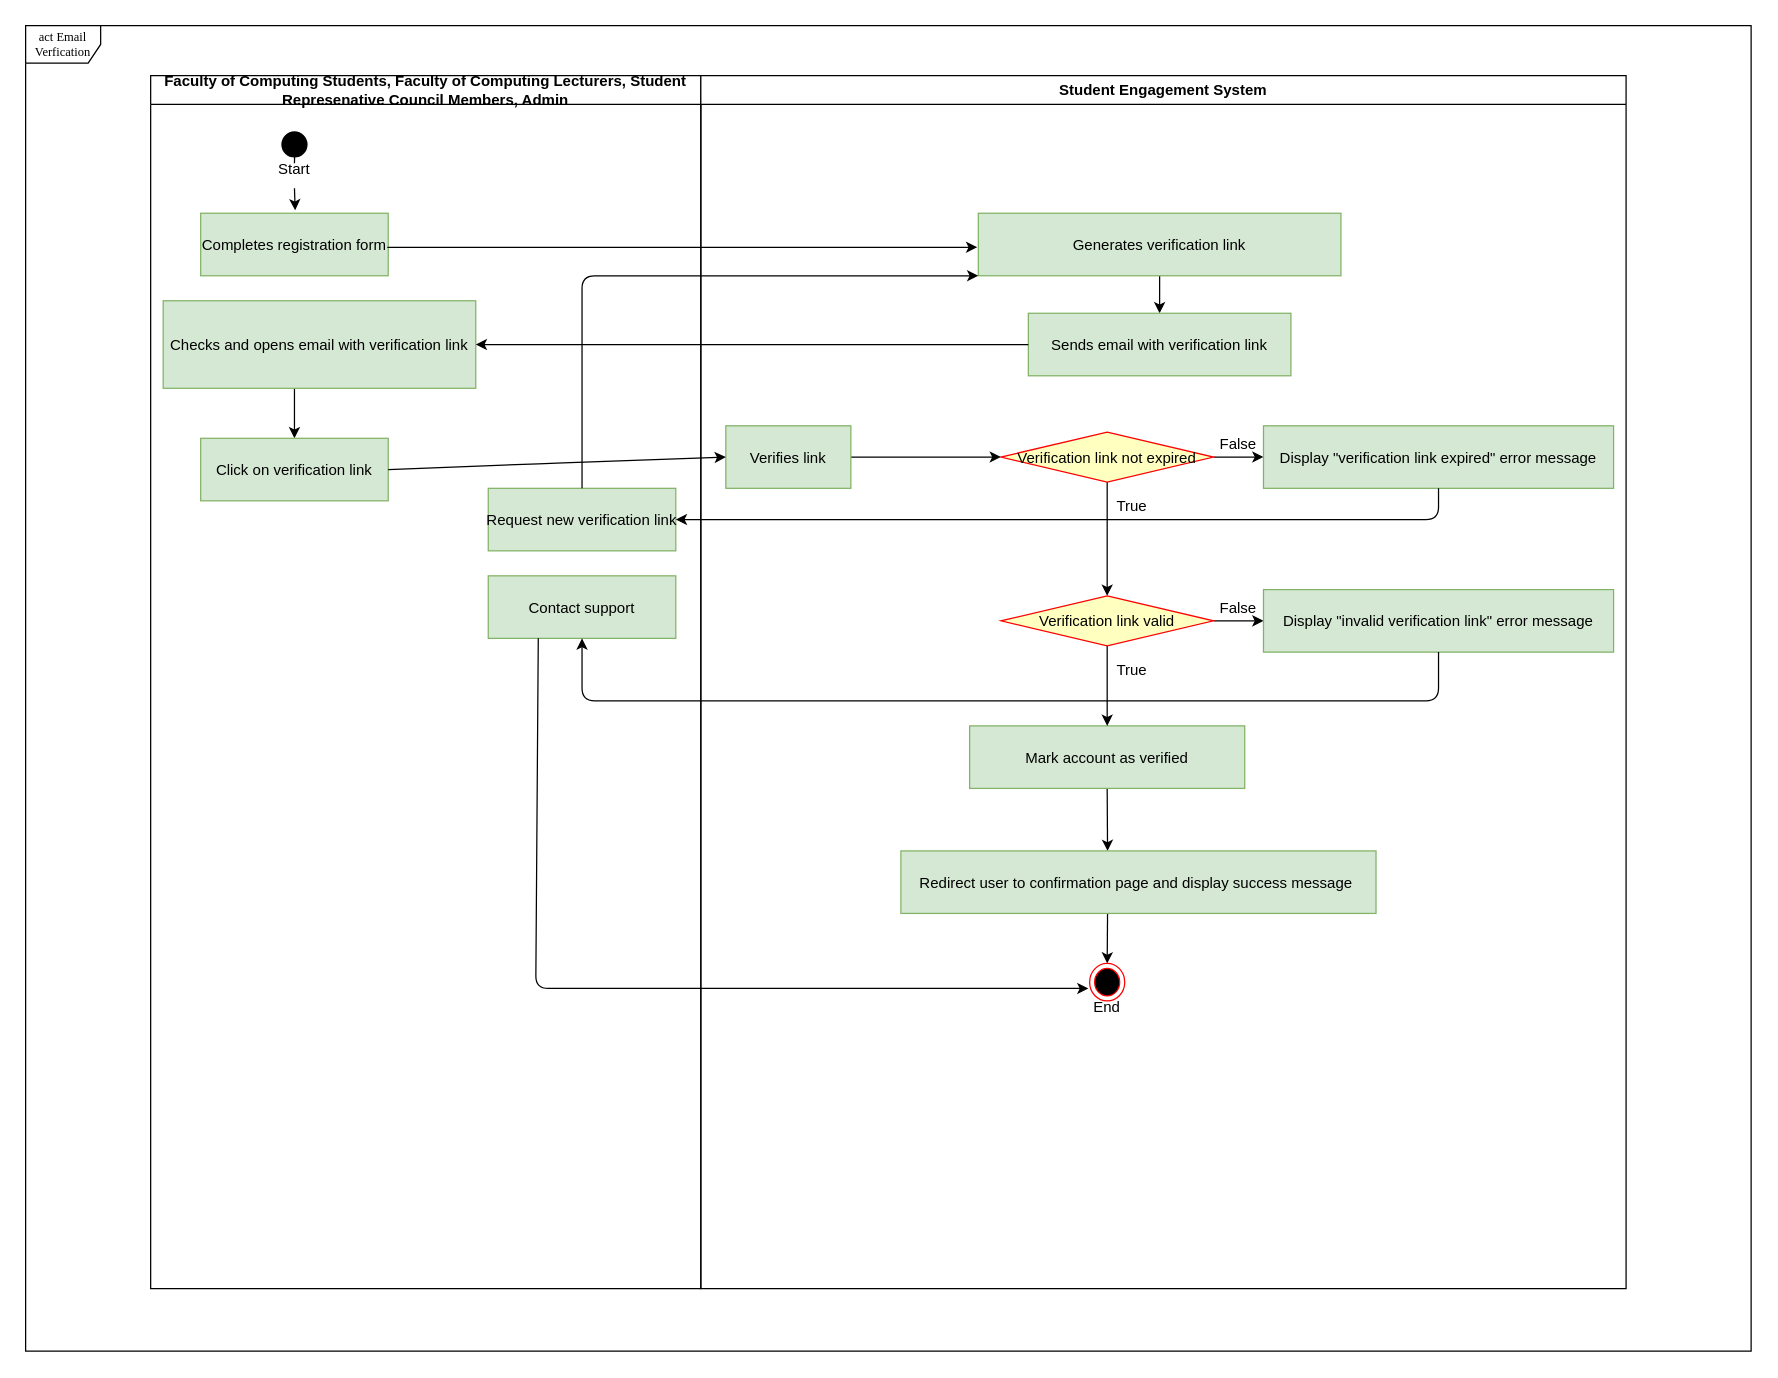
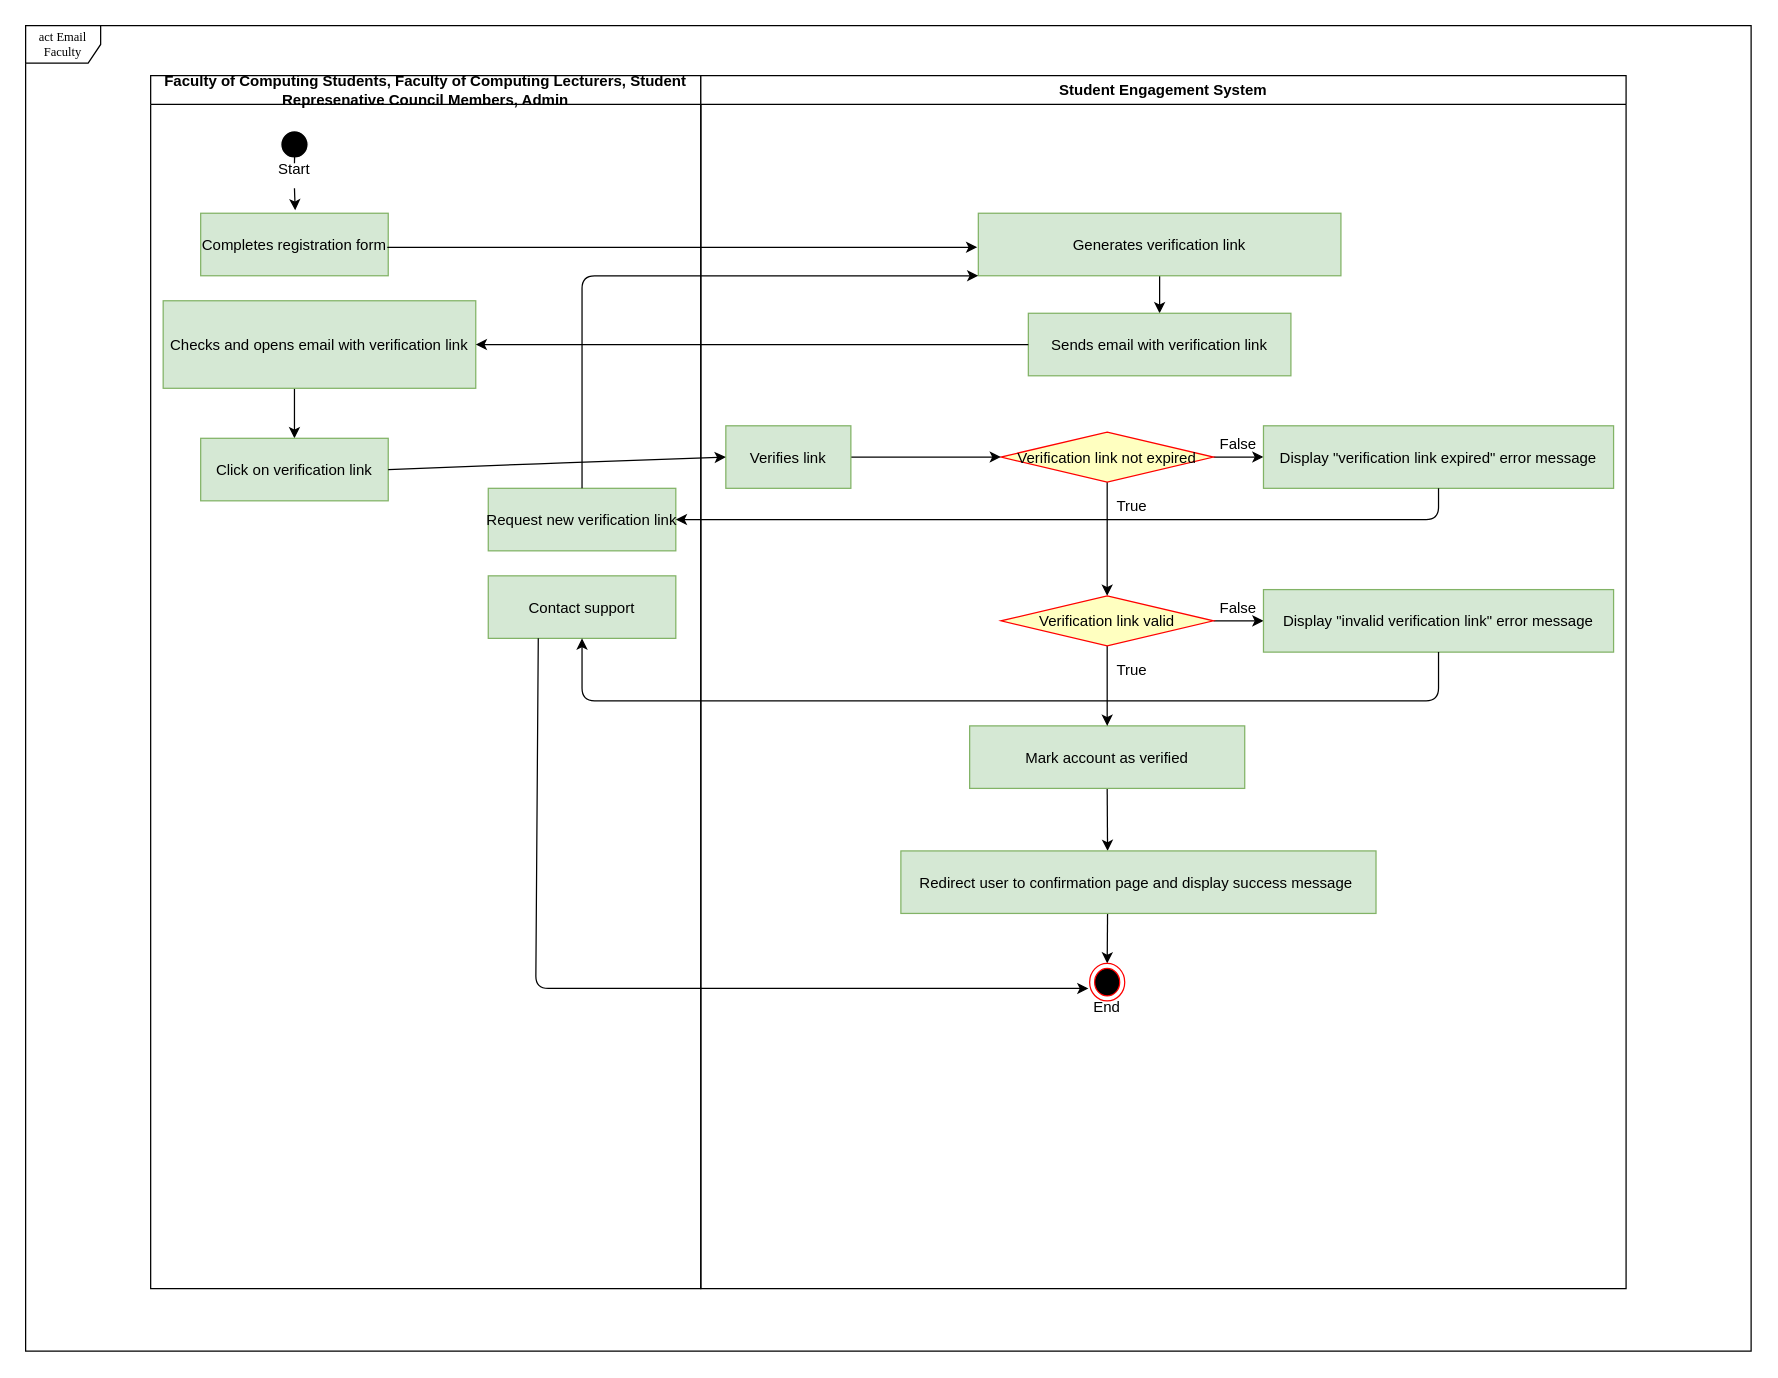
node "act Email Verfication": label "act Email Verfication" -> "act Email Faculty"
